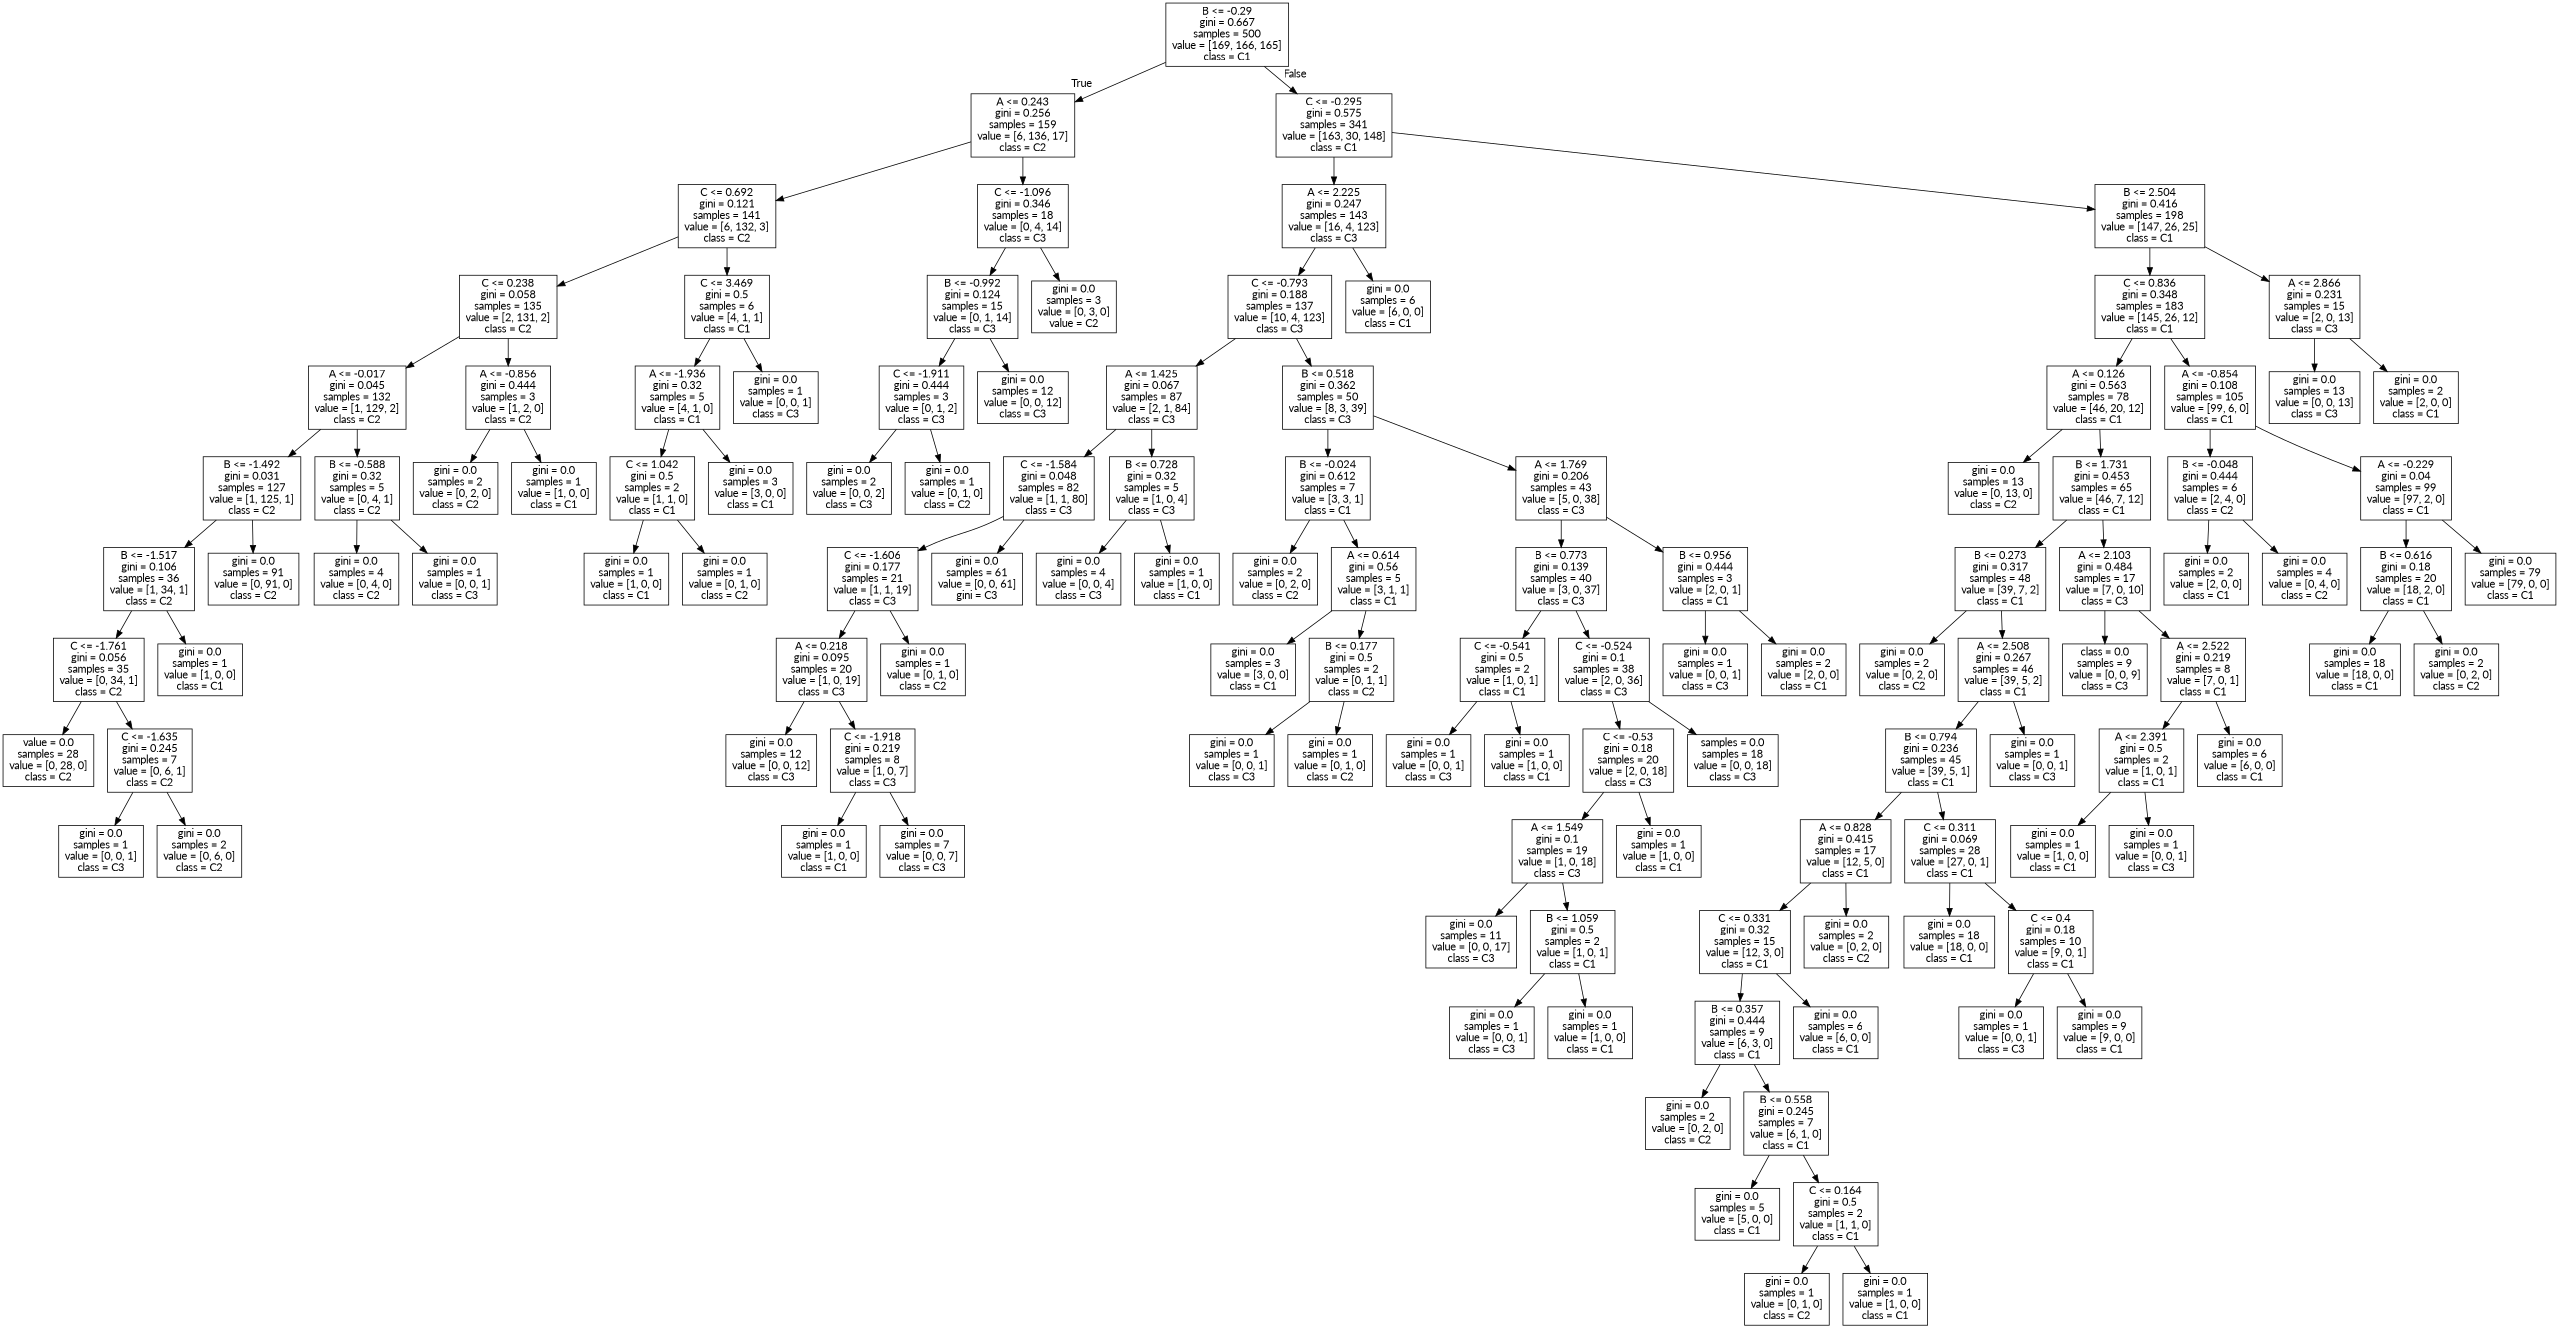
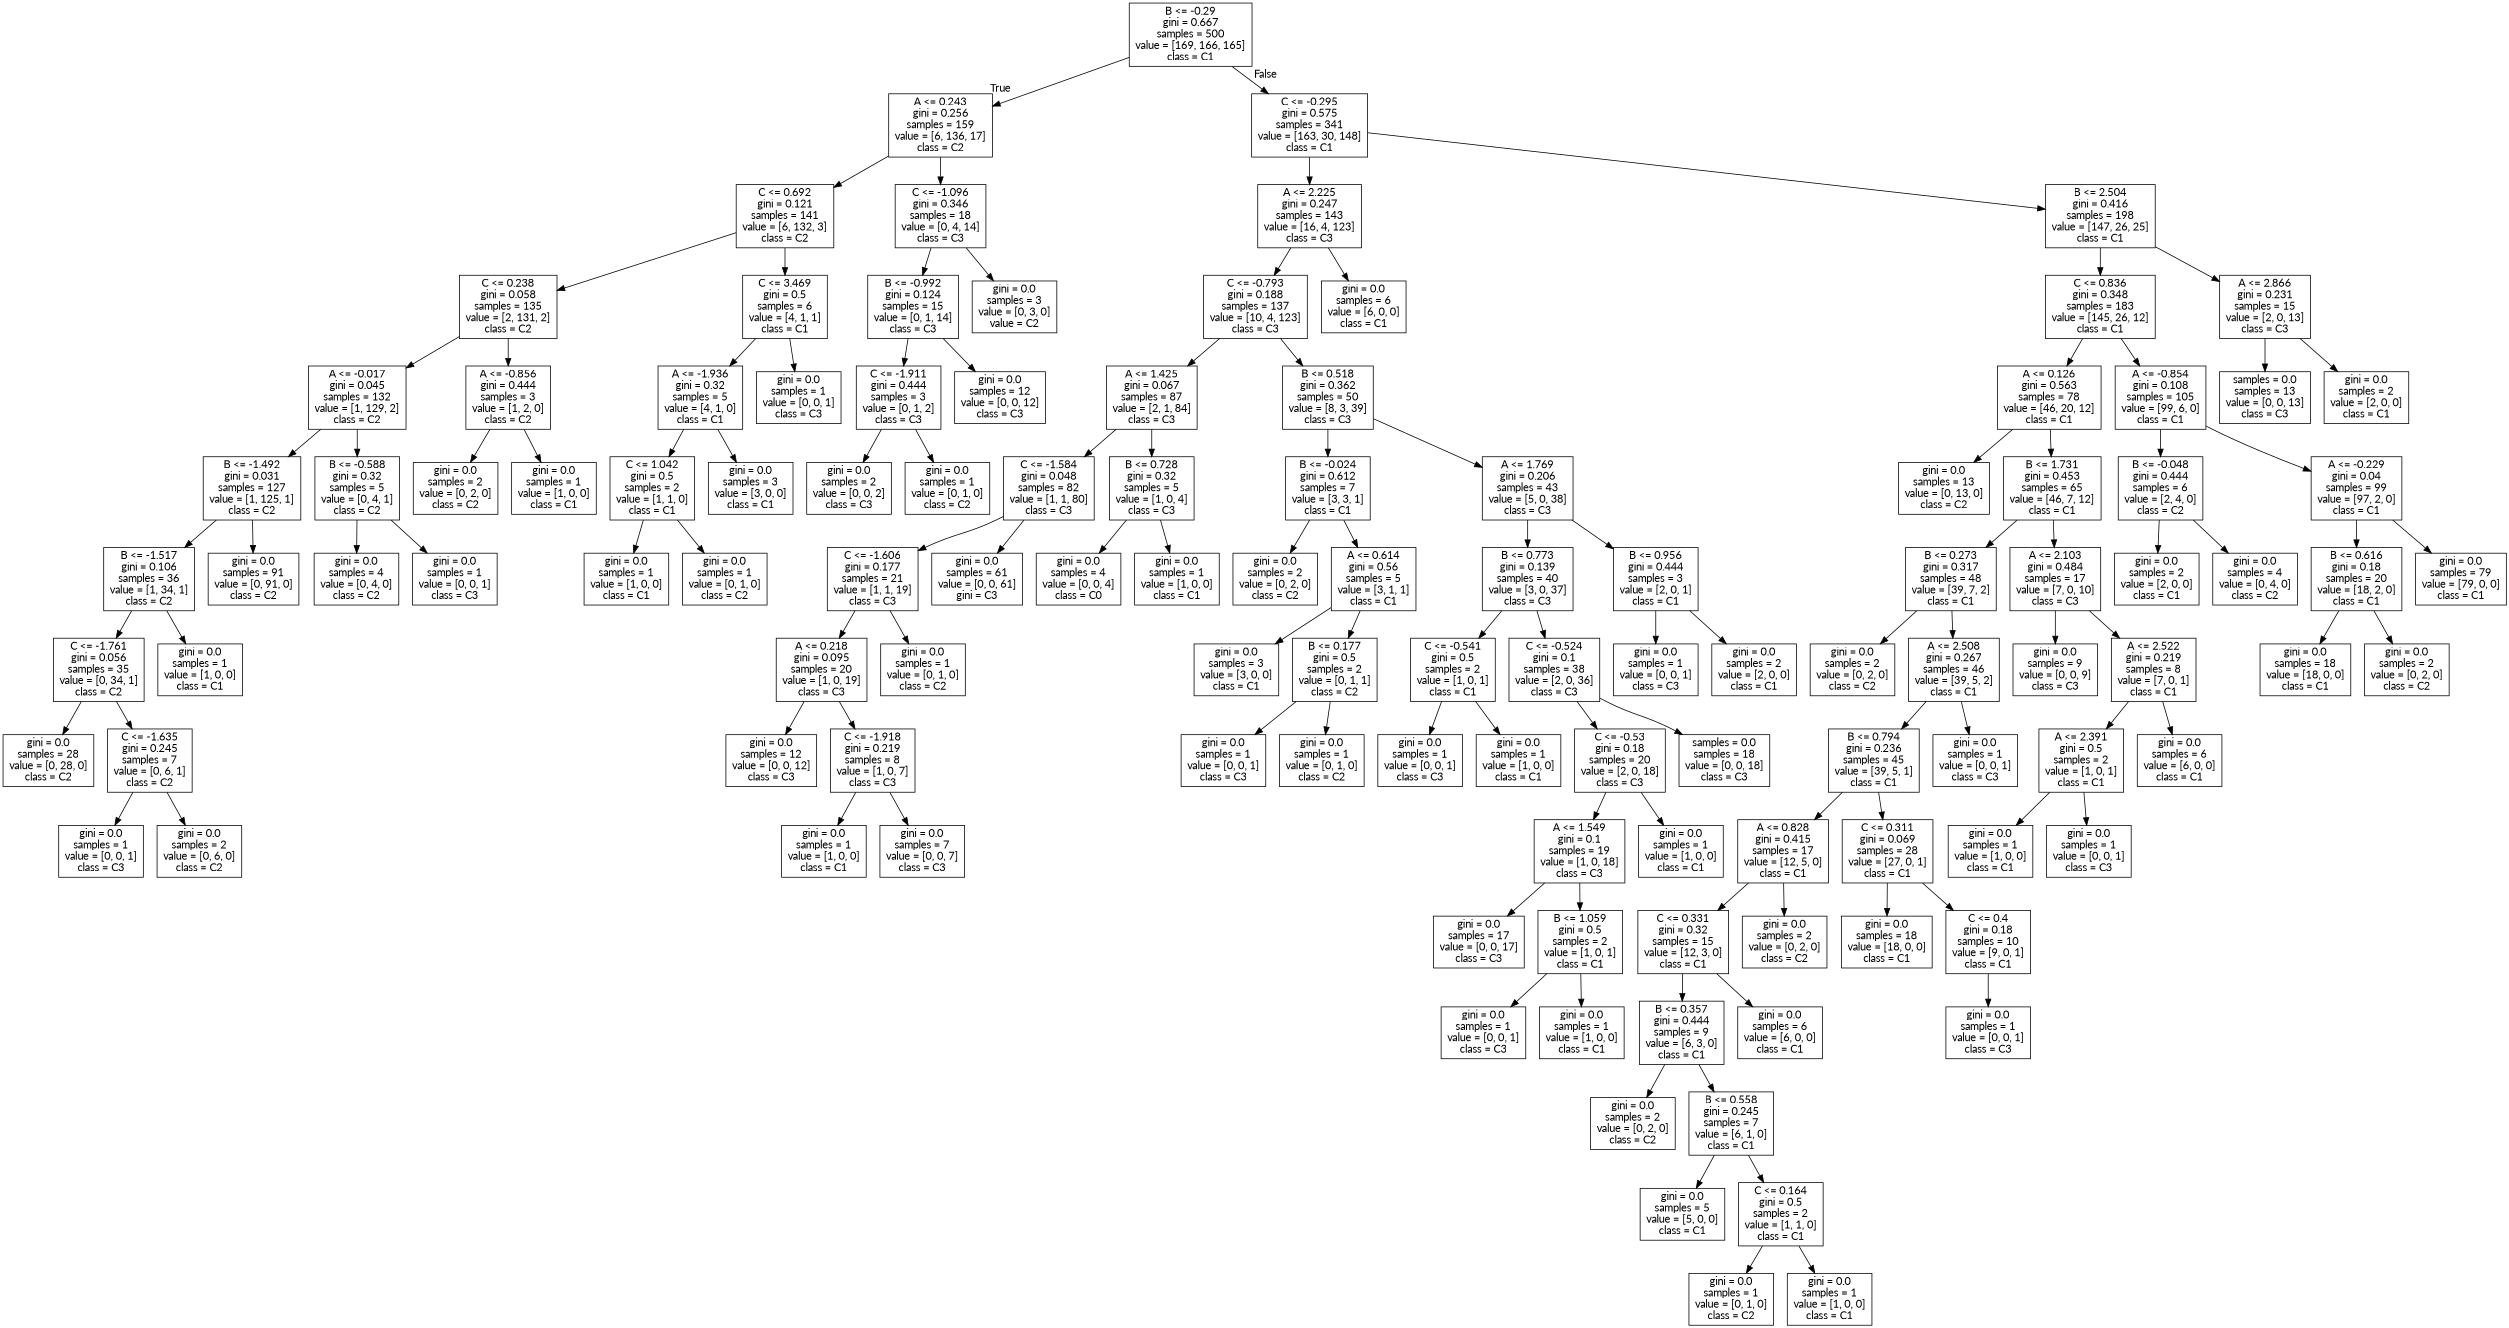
node "gini = 0.0 samples = 13 value = [0, 0, 13] class = C3": label "gini = 0.0 samples = 13 value = [0, 0, 13] class = C3" -> "samples = 0.0 samples = 13 value = [0, 0, 13] class = C3"
node "gini = 0.0 samples = 4 value = [0, 0, 4] class = C3": label "gini = 0.0 samples = 4 value = [0, 0, 4] class = C3" -> "gini = 0.0 samples = 4 value = [0, 0, 4] class = C0"
node "class = 0.0 samples = 9 value = [0, 0, 9] class = C3": label "class = 0.0 samples = 9 value = [0, 0, 9] class = C3" -> "gini = 0.0 samples = 9 value = [0, 0, 9] class = C3"
node "value = 0.0 samples = 28 value = [0, 28, 0] class = C2": label "value = 0.0 samples = 28 value = [0, 28, 0] class = C2" -> "gini = 0.0 samples = 28 value = [0, 28, 0] class = C2"
node "gini = 0.0 samples = 11 value = [0, 0, 17] class = C3": label "gini = 0.0 samples = 11 value = [0, 0, 17] class = C3" -> "gini = 0.0 samples = 17 value = [0, 0, 17] class = C3"
node "gini = 0.0 samples = 9 value = [9, 0, 0] class = C1": removed
